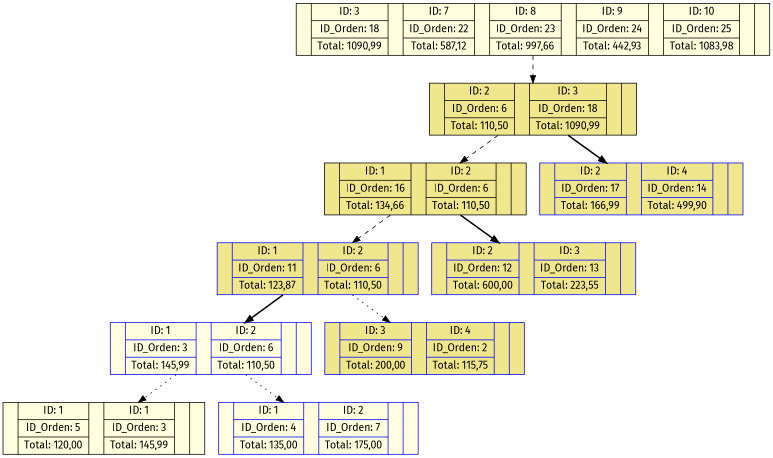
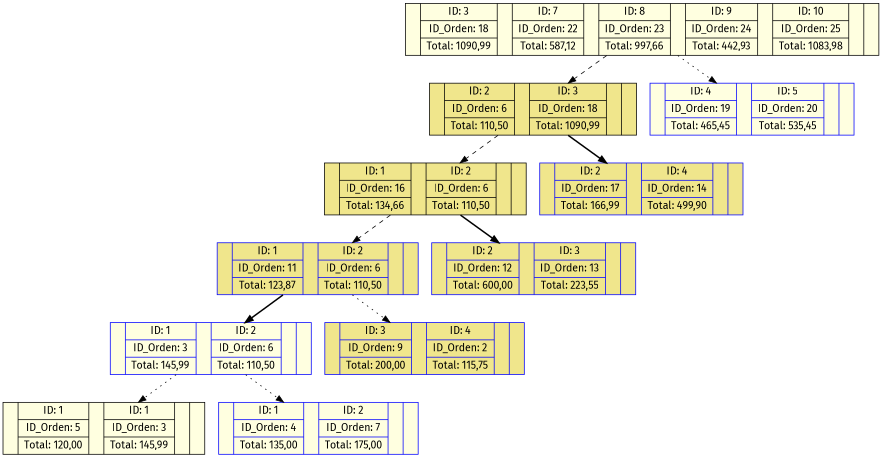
node "ID: 4": added
